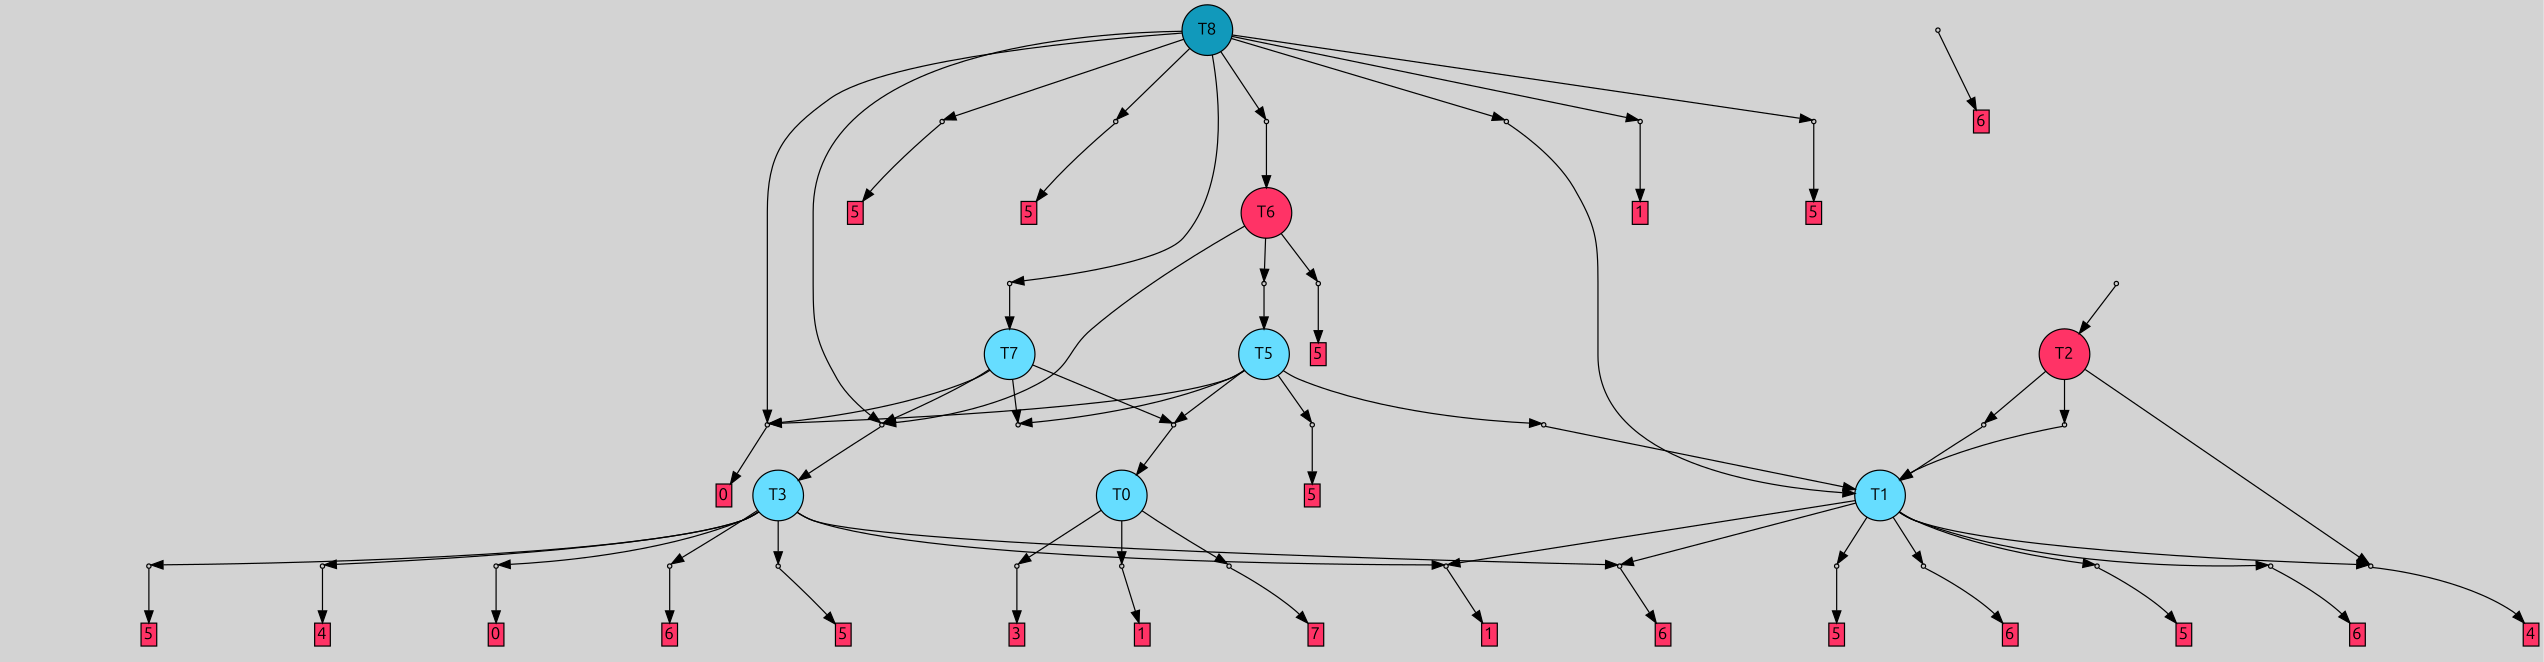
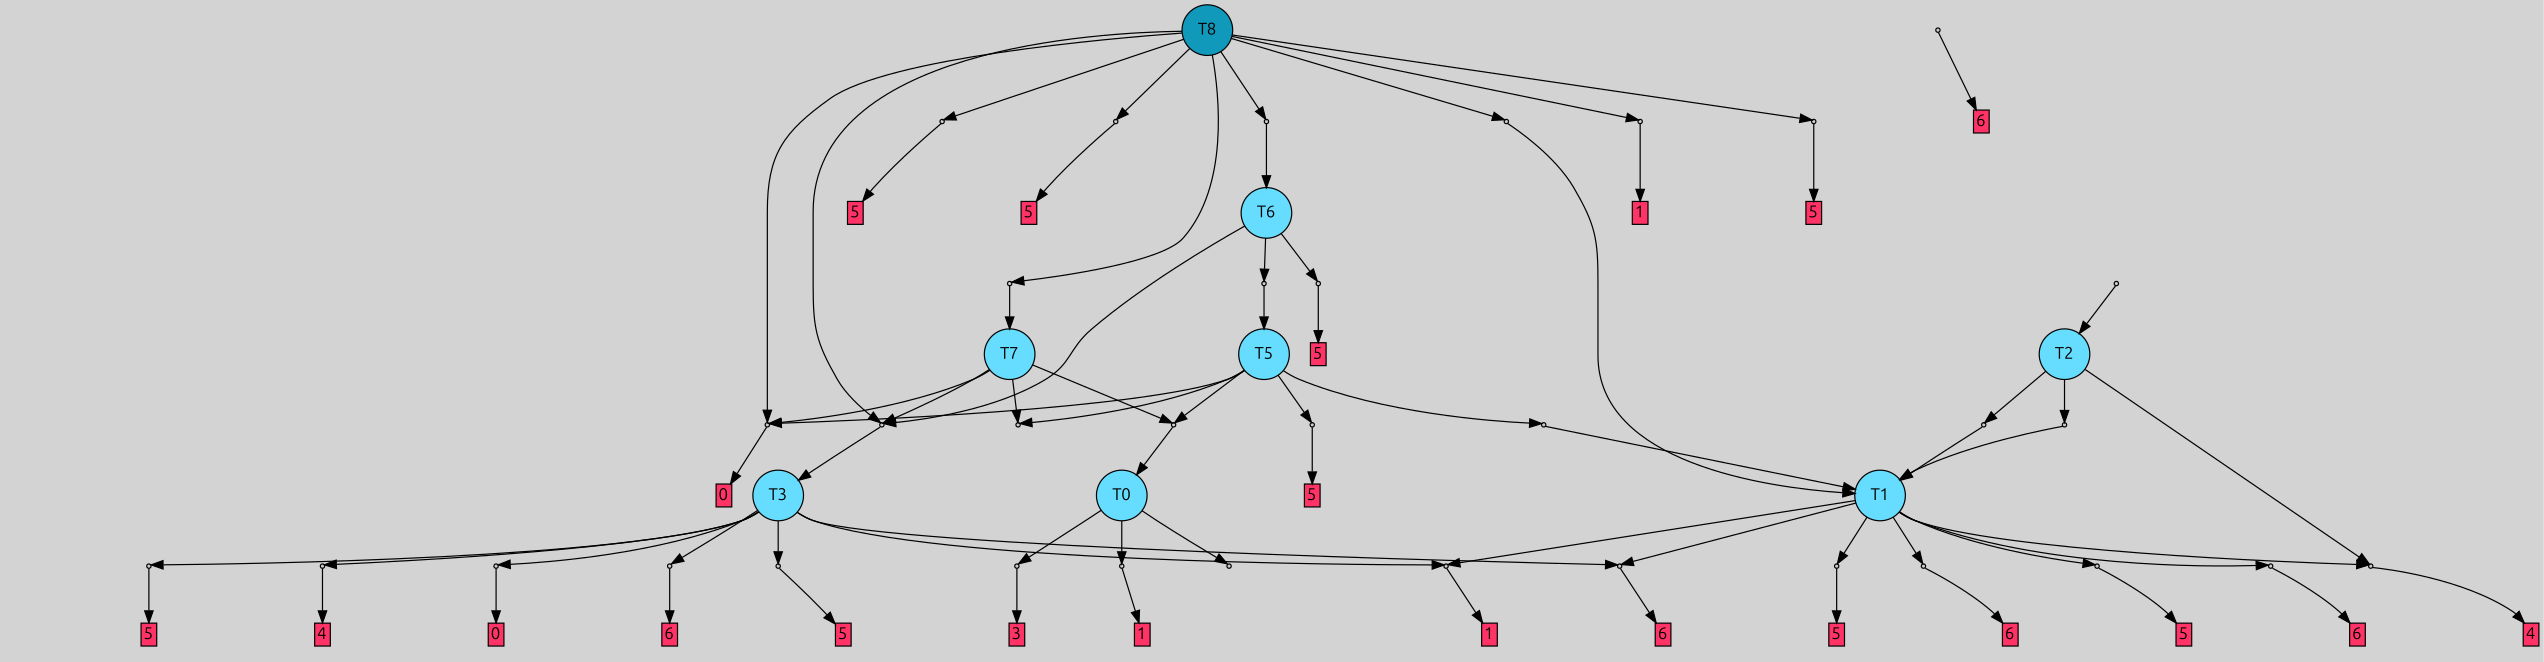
node "T6": fillcolor #ff3366 -> #66ddff
node "T2": fillcolor #ff3366 -> #66ddff
node "7": removed
